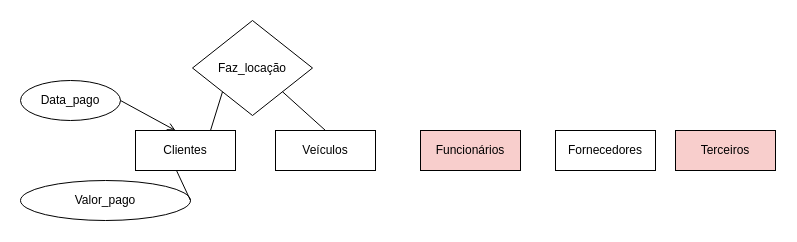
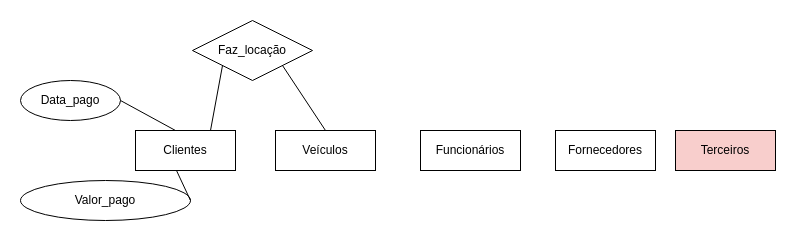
node "Faz_locação": size 120x95 -> 120x60
edge "Data_pago" -> "Clientes": arrowhead open -> none
node "Funcionários": fillcolor #f8cecc -> #ffffff
